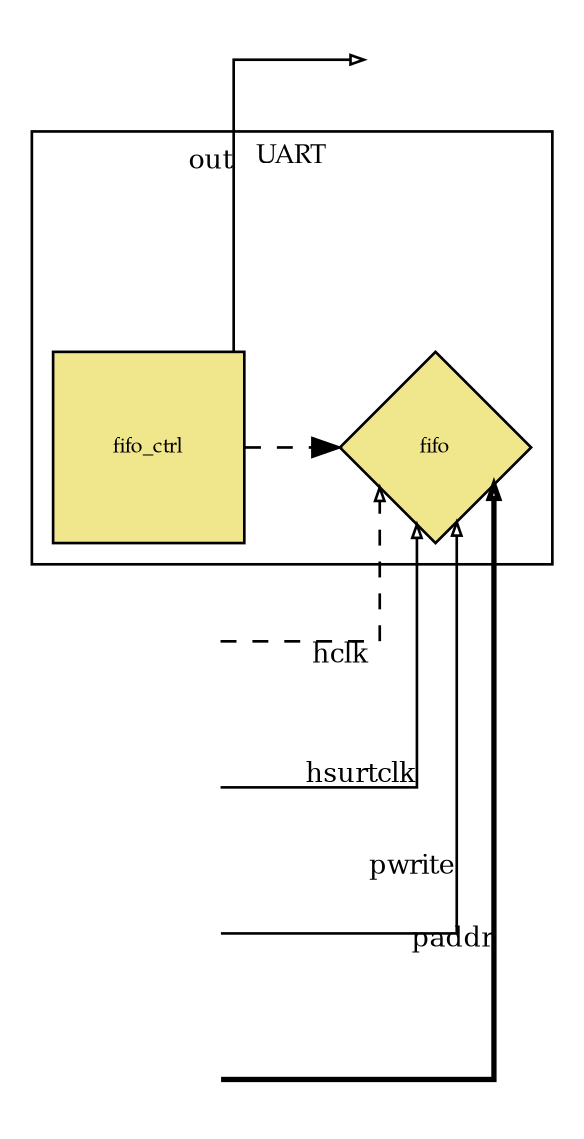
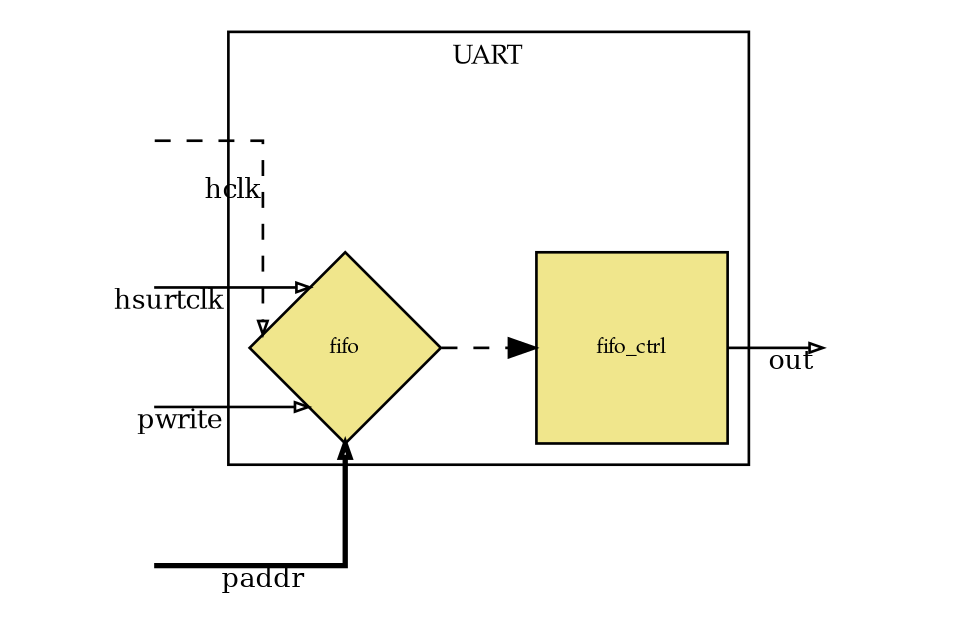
edge "fifo_ctrl" -> "fifo": reversed
